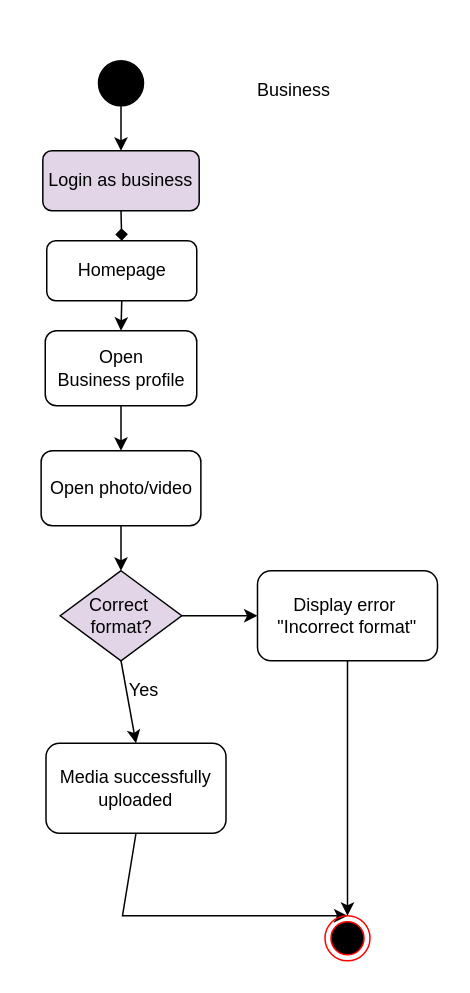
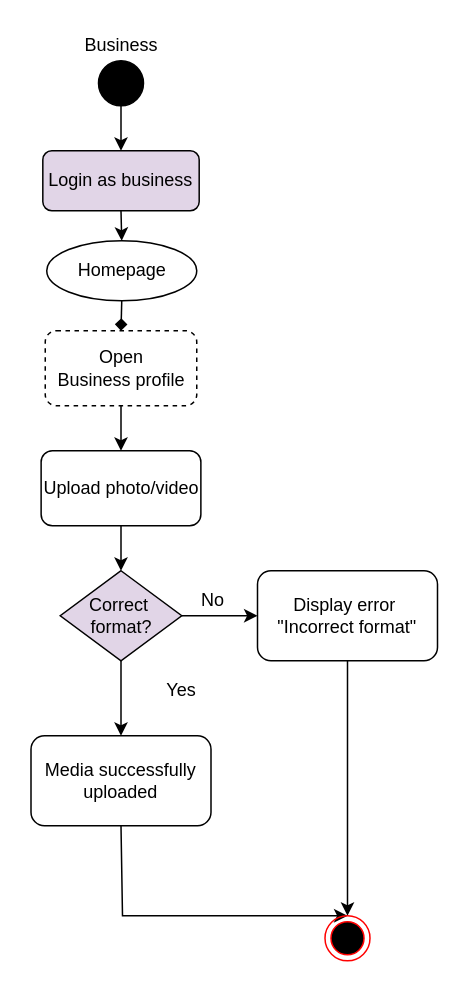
node "Business": moved (293, 91) -> (121, 46)
edge "Login as business" -> "Homepage": arrowhead diamond -> classic
node "Homepage": shape rounded rectangle -> ellipse
edge "Homepage" -> "Open Business profile": arrowhead classic -> diamond
node "Open Business profile": style solid -> dashed
node "Open photo/video": label "Open photo/video" -> "Upload photo/video"
node "No": added
node "Yes": moved (143, 691) -> (181, 691)
node "Media successfully uploaded": moved (136, 788) -> (121, 781)
